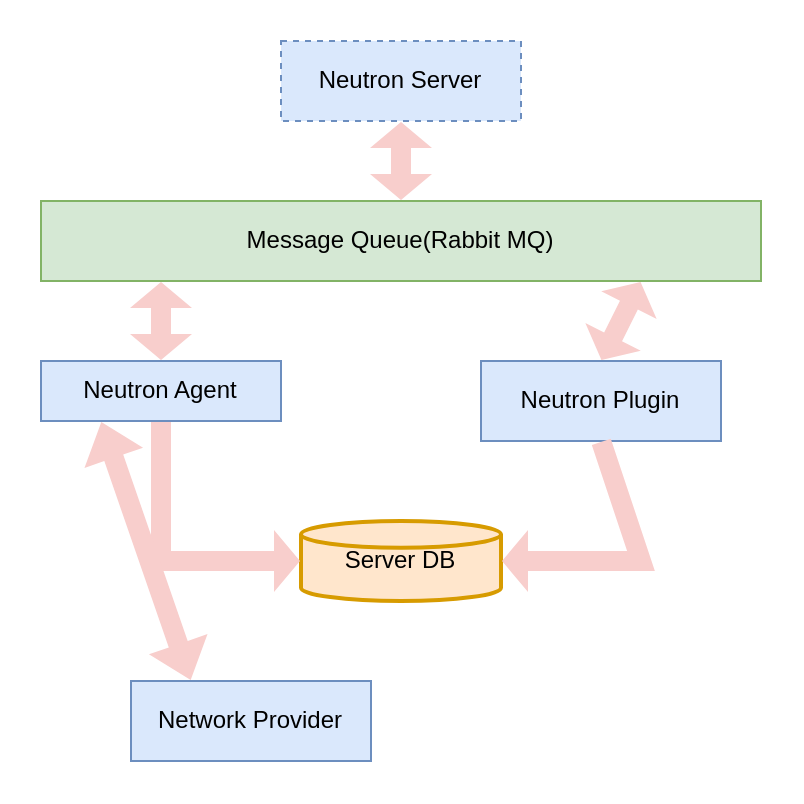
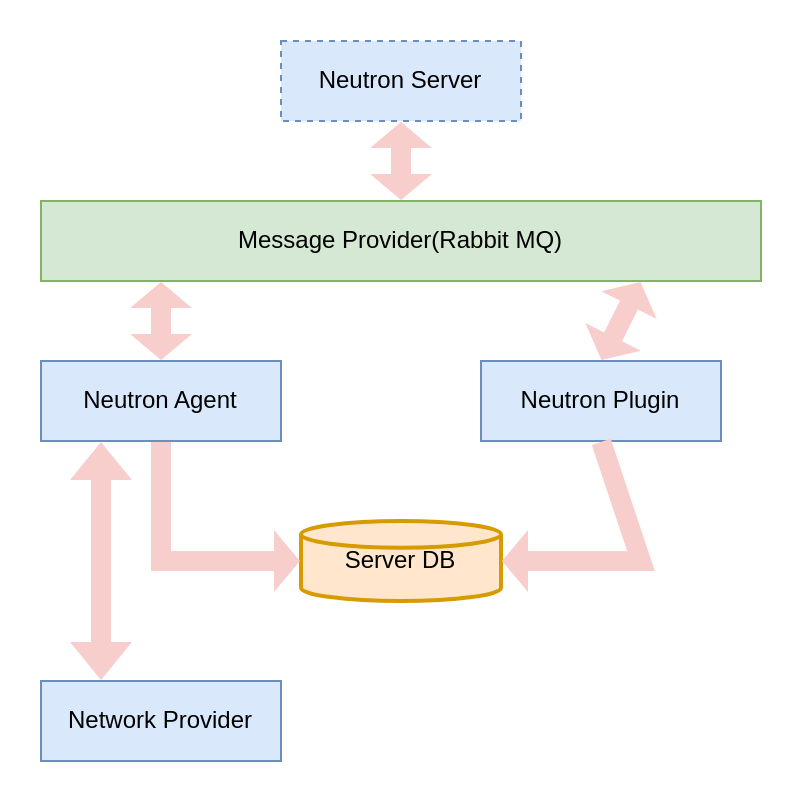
node "Message Queue(Rabbit MQ)": label "Message Queue(Rabbit MQ)" -> "Message Provider(Rabbit MQ)"
node "Neutron Agent": size 240x60 -> 240x80
node "Network Provider": moved (251, 721) -> (161, 721)
